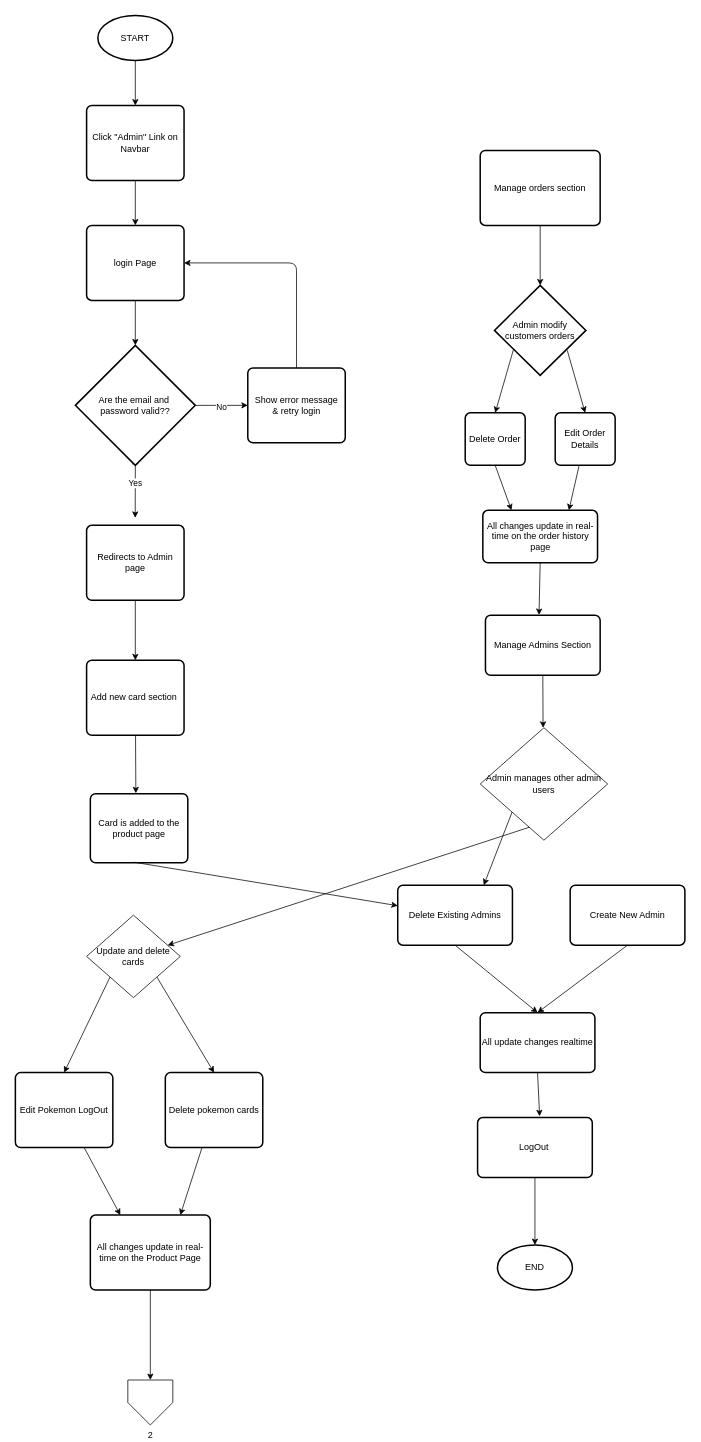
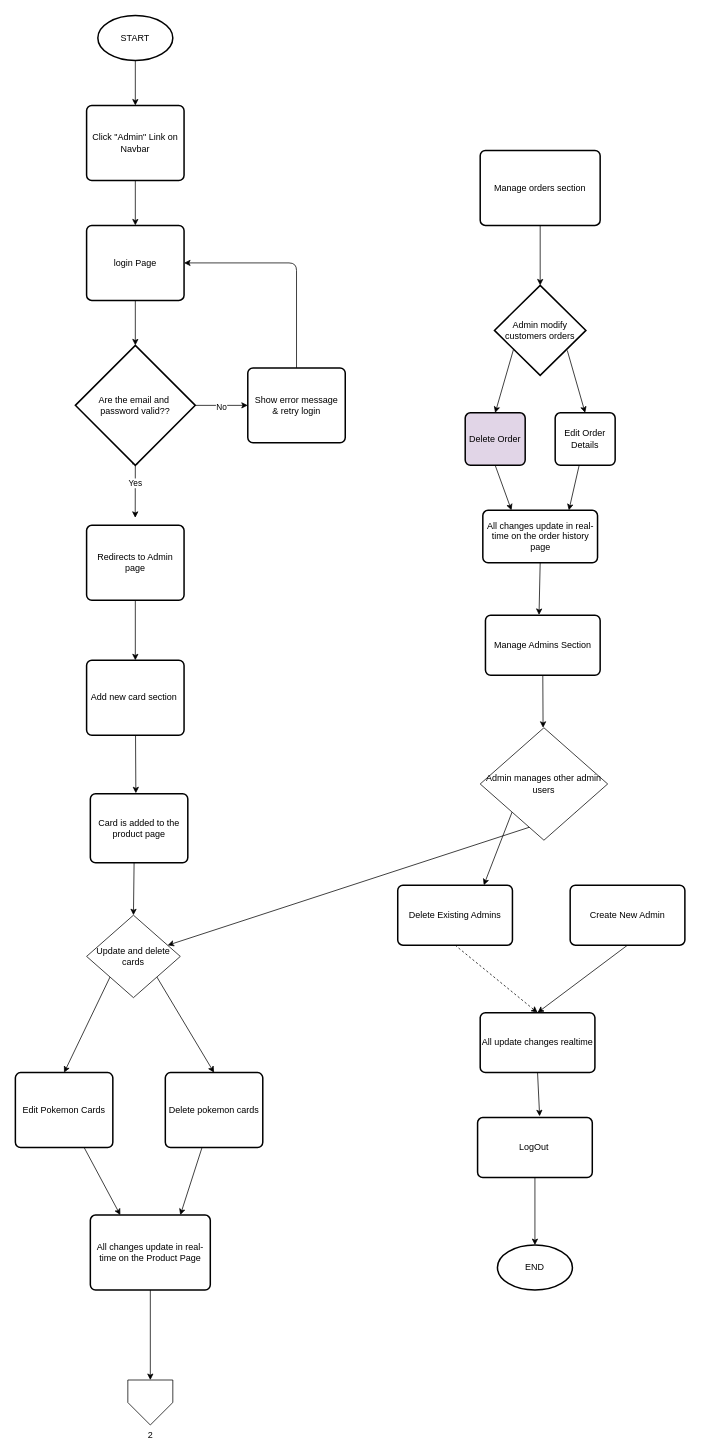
node "Delete Order": fillcolor #ffffff -> #e1d5e7
edge "Card is added to the product page" -> "Delete Existing Admins": now "Card is added to the product page" -> "Update and delete cards"
edge "Delete Existing Admins" -> "All update changes realtime": style solid -> dashed
node "Edit Pokemon LogOut": label "Edit Pokemon LogOut" -> "Edit Pokemon Cards"
